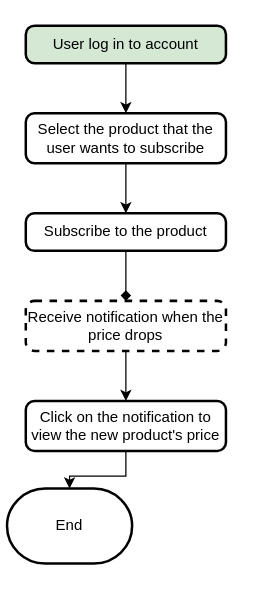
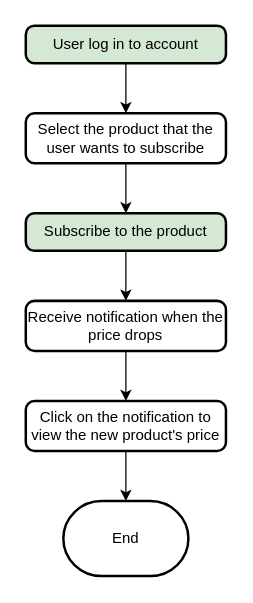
node "Subscribe to the product": fillcolor #ffffff -> #d5e8d4
edge "Subscribe to the product" -> "Receive notification when the price drops": arrowhead diamond -> classic
node "Receive notification when the price drops": style dashed -> solid
node "End": moved (69, 526) -> (126, 538)
